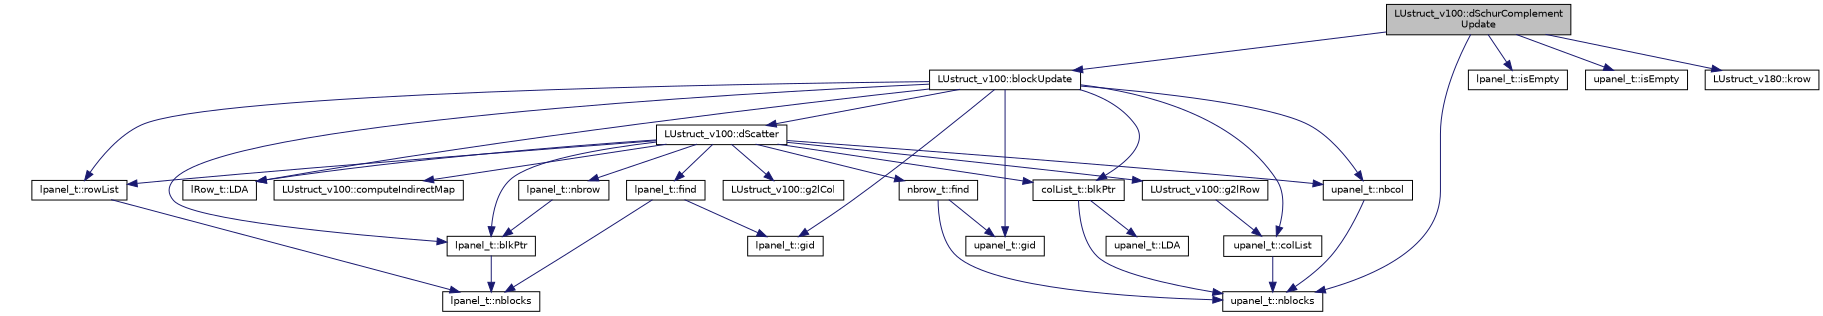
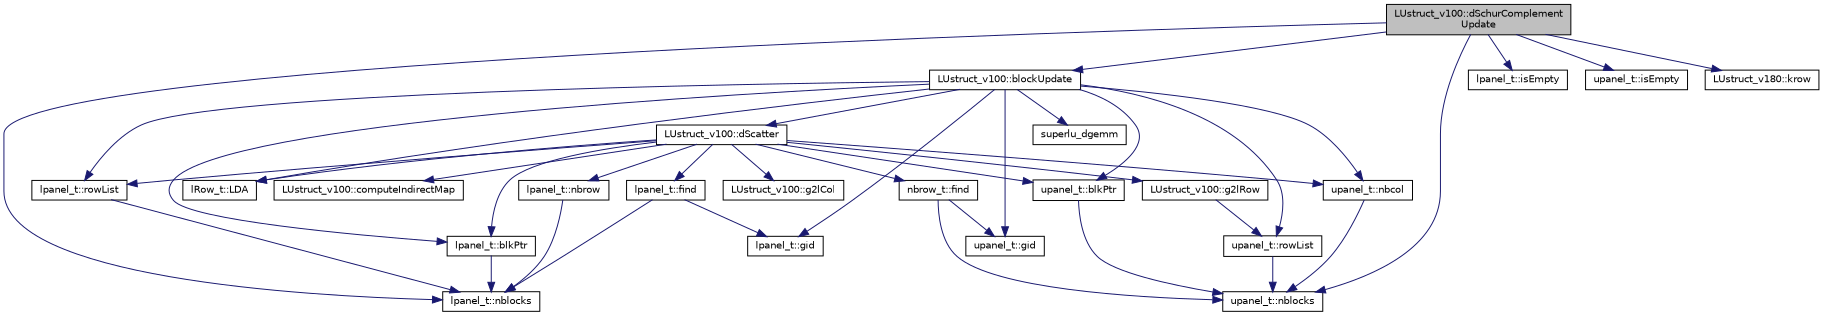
edge "LUstruct_v100::dSchurComplement Update" -> "lpanel_t::nblocks": added
node "superlu_dgemm": added
node "colList_t::blkPtr": label "colList_t::blkPtr" -> "upanel_t::blkPtr"
edge "lpanel_t::nbrow" -> "lpanel_t::blkPtr": now "lpanel_t::nbrow" -> "lpanel_t::nblocks"
node "upanel_t::LDA": removed
node "upanel_t::colList": label "upanel_t::colList" -> "upanel_t::rowList"
